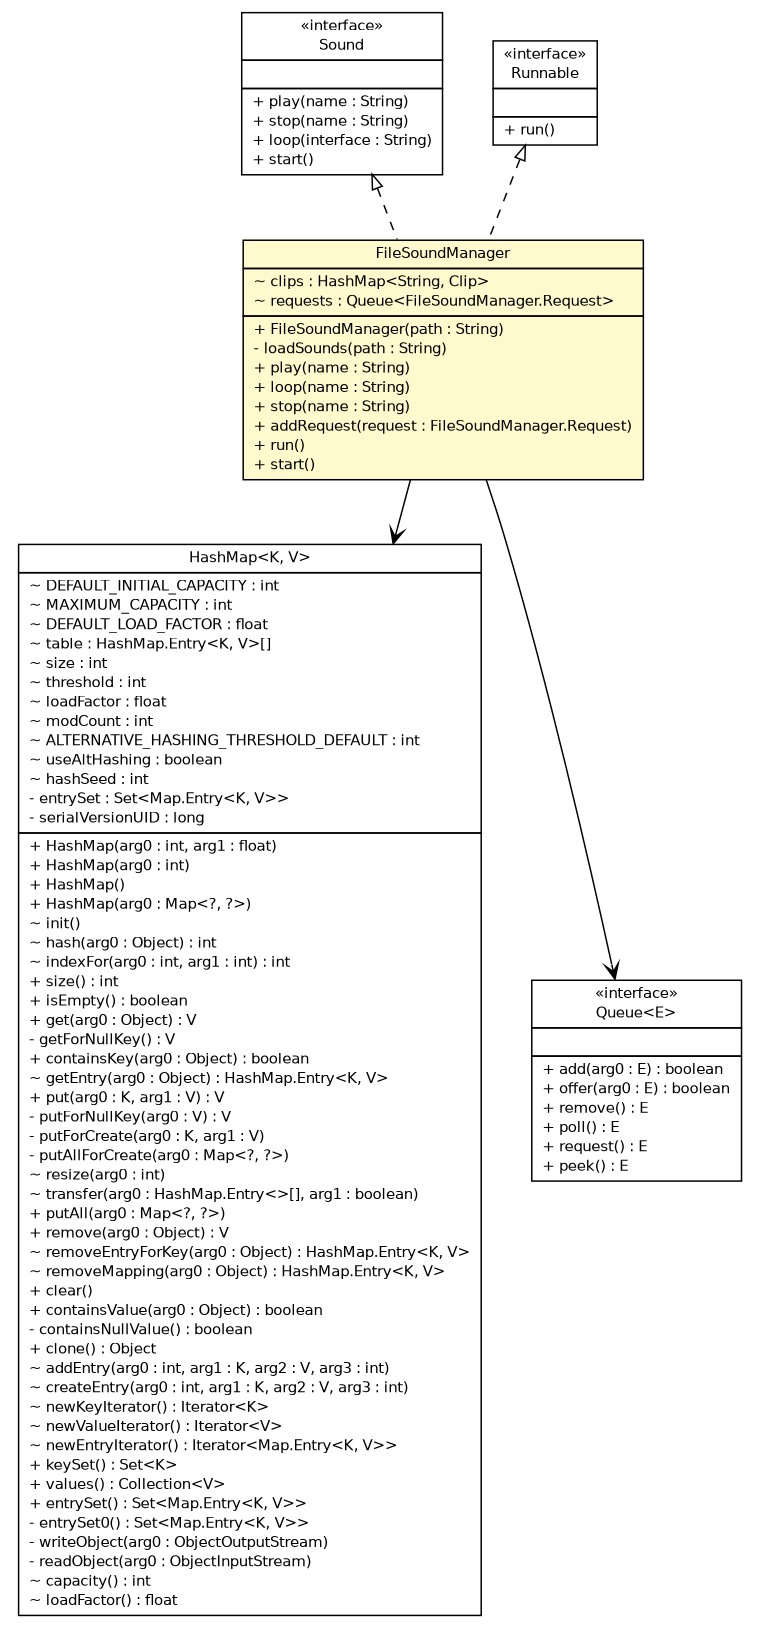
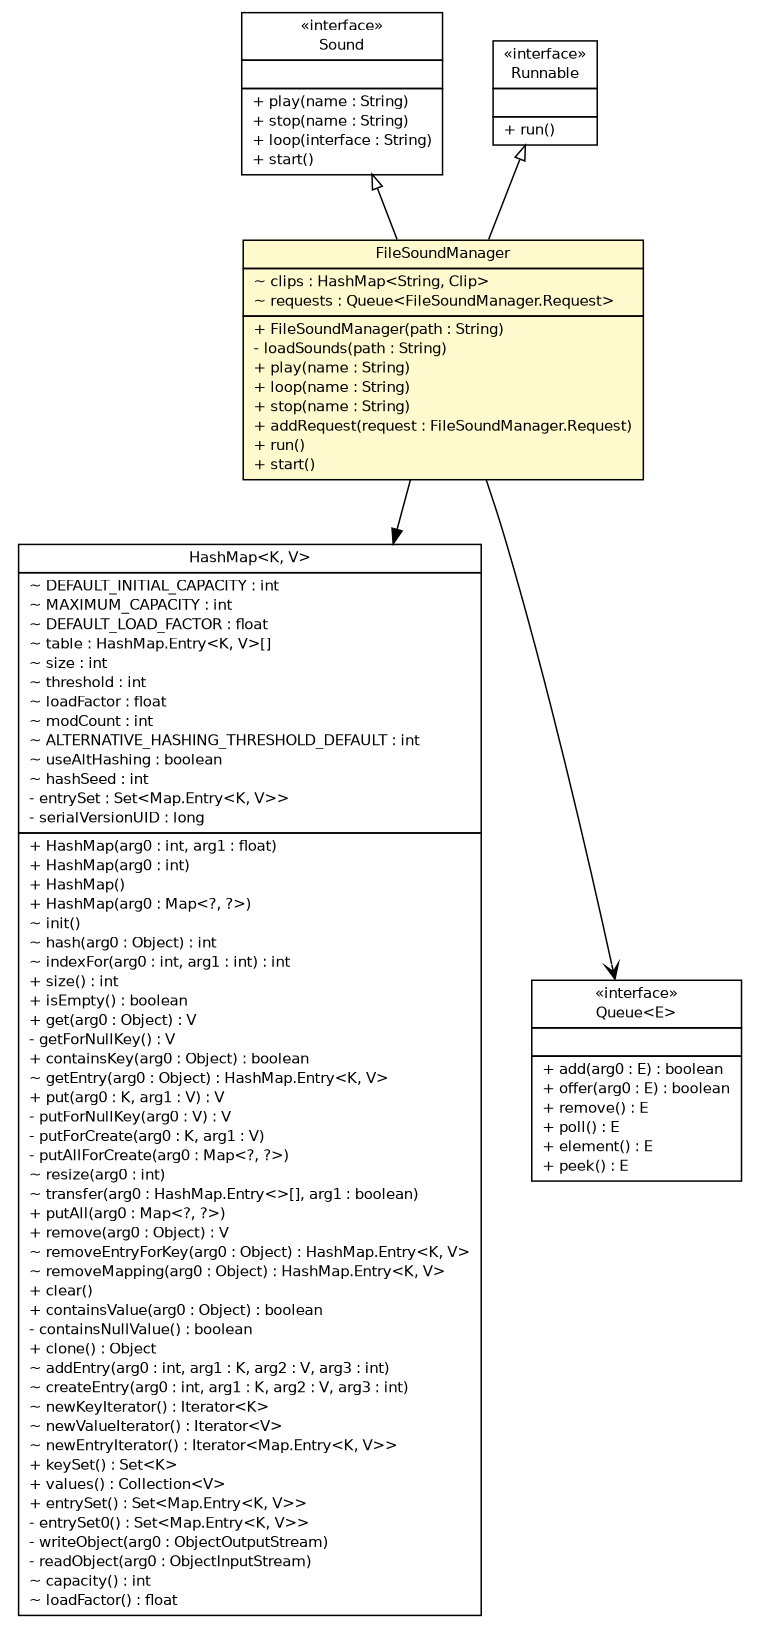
edge "FileSoundManager" -> "Runnable": style dashed -> solid
edge "FileSoundManager" -> "Sound": style dashed -> solid
edge "FileSoundManager" -> "HashMap<K, V>": arrowhead open -> normal
node "Queue<E>": text "+ request() : E" -> "+ element() : E"
